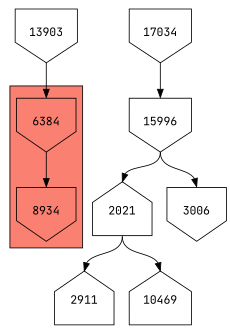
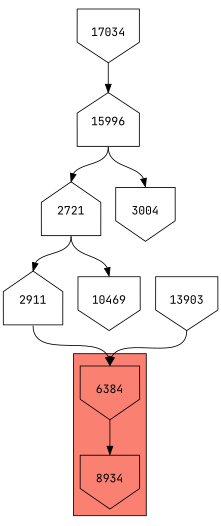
node "15996": shape invhouse -> house
node "2021": label "2021" -> "2721"
node "3006": label "3006" -> "3004"
node "10469": shape house -> invhouse
edge "2911" -> "6384": added
